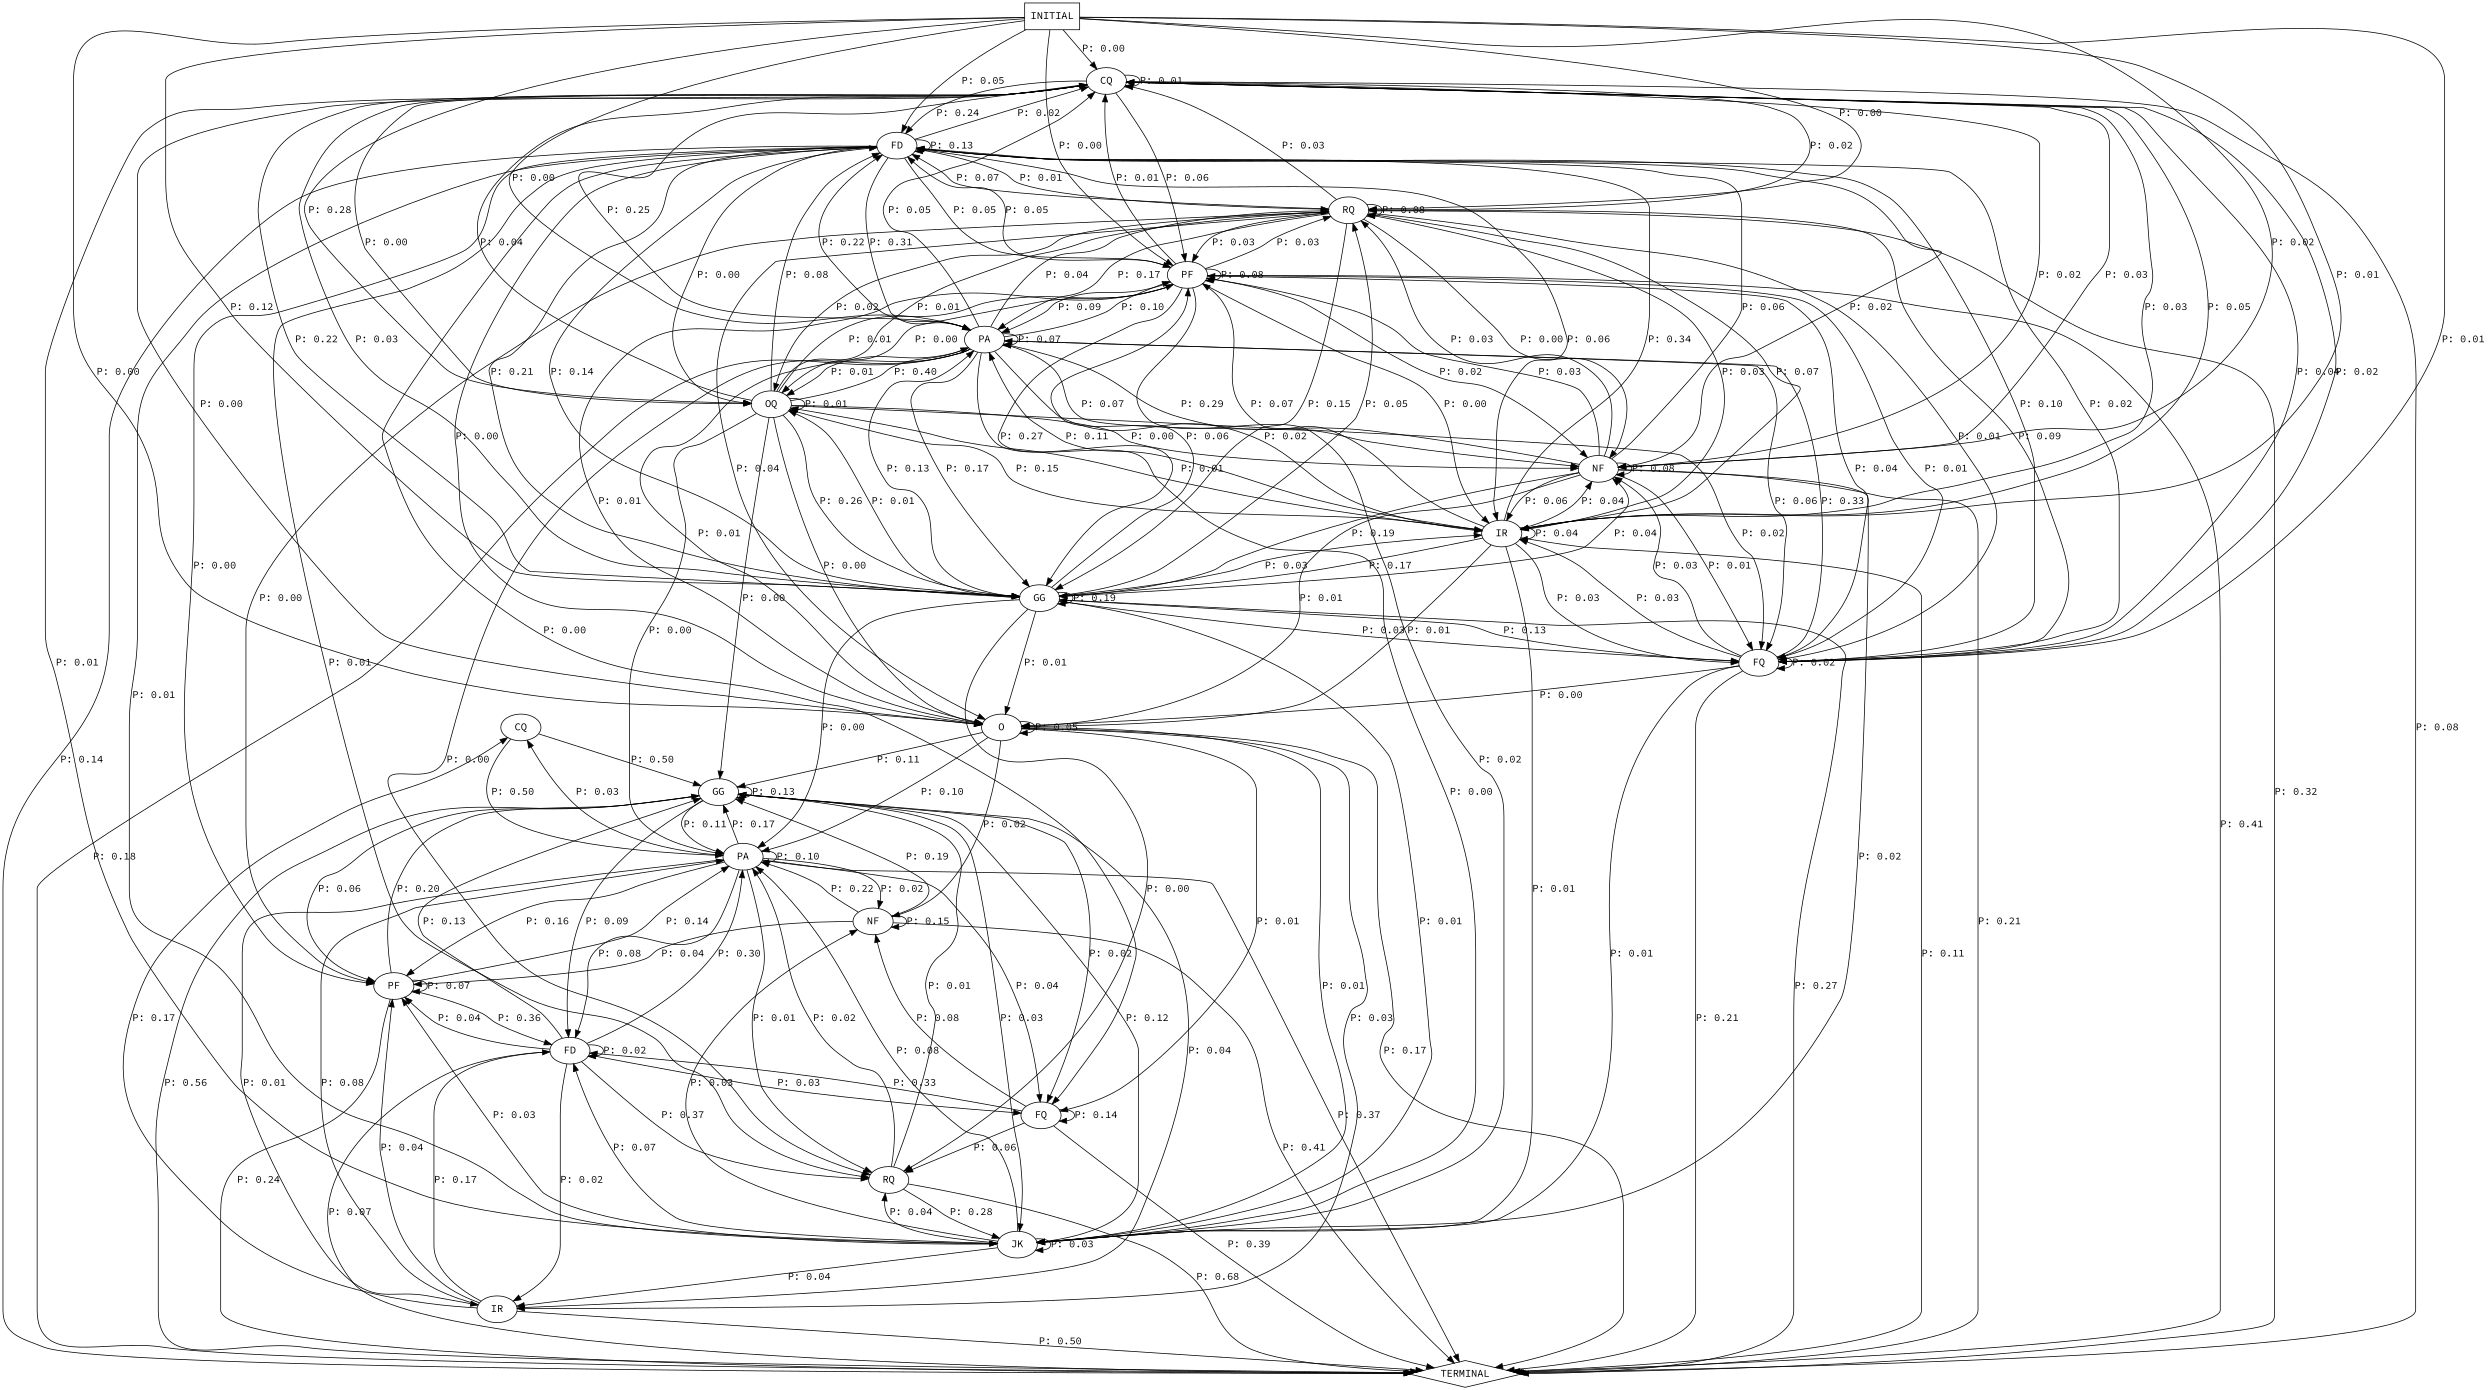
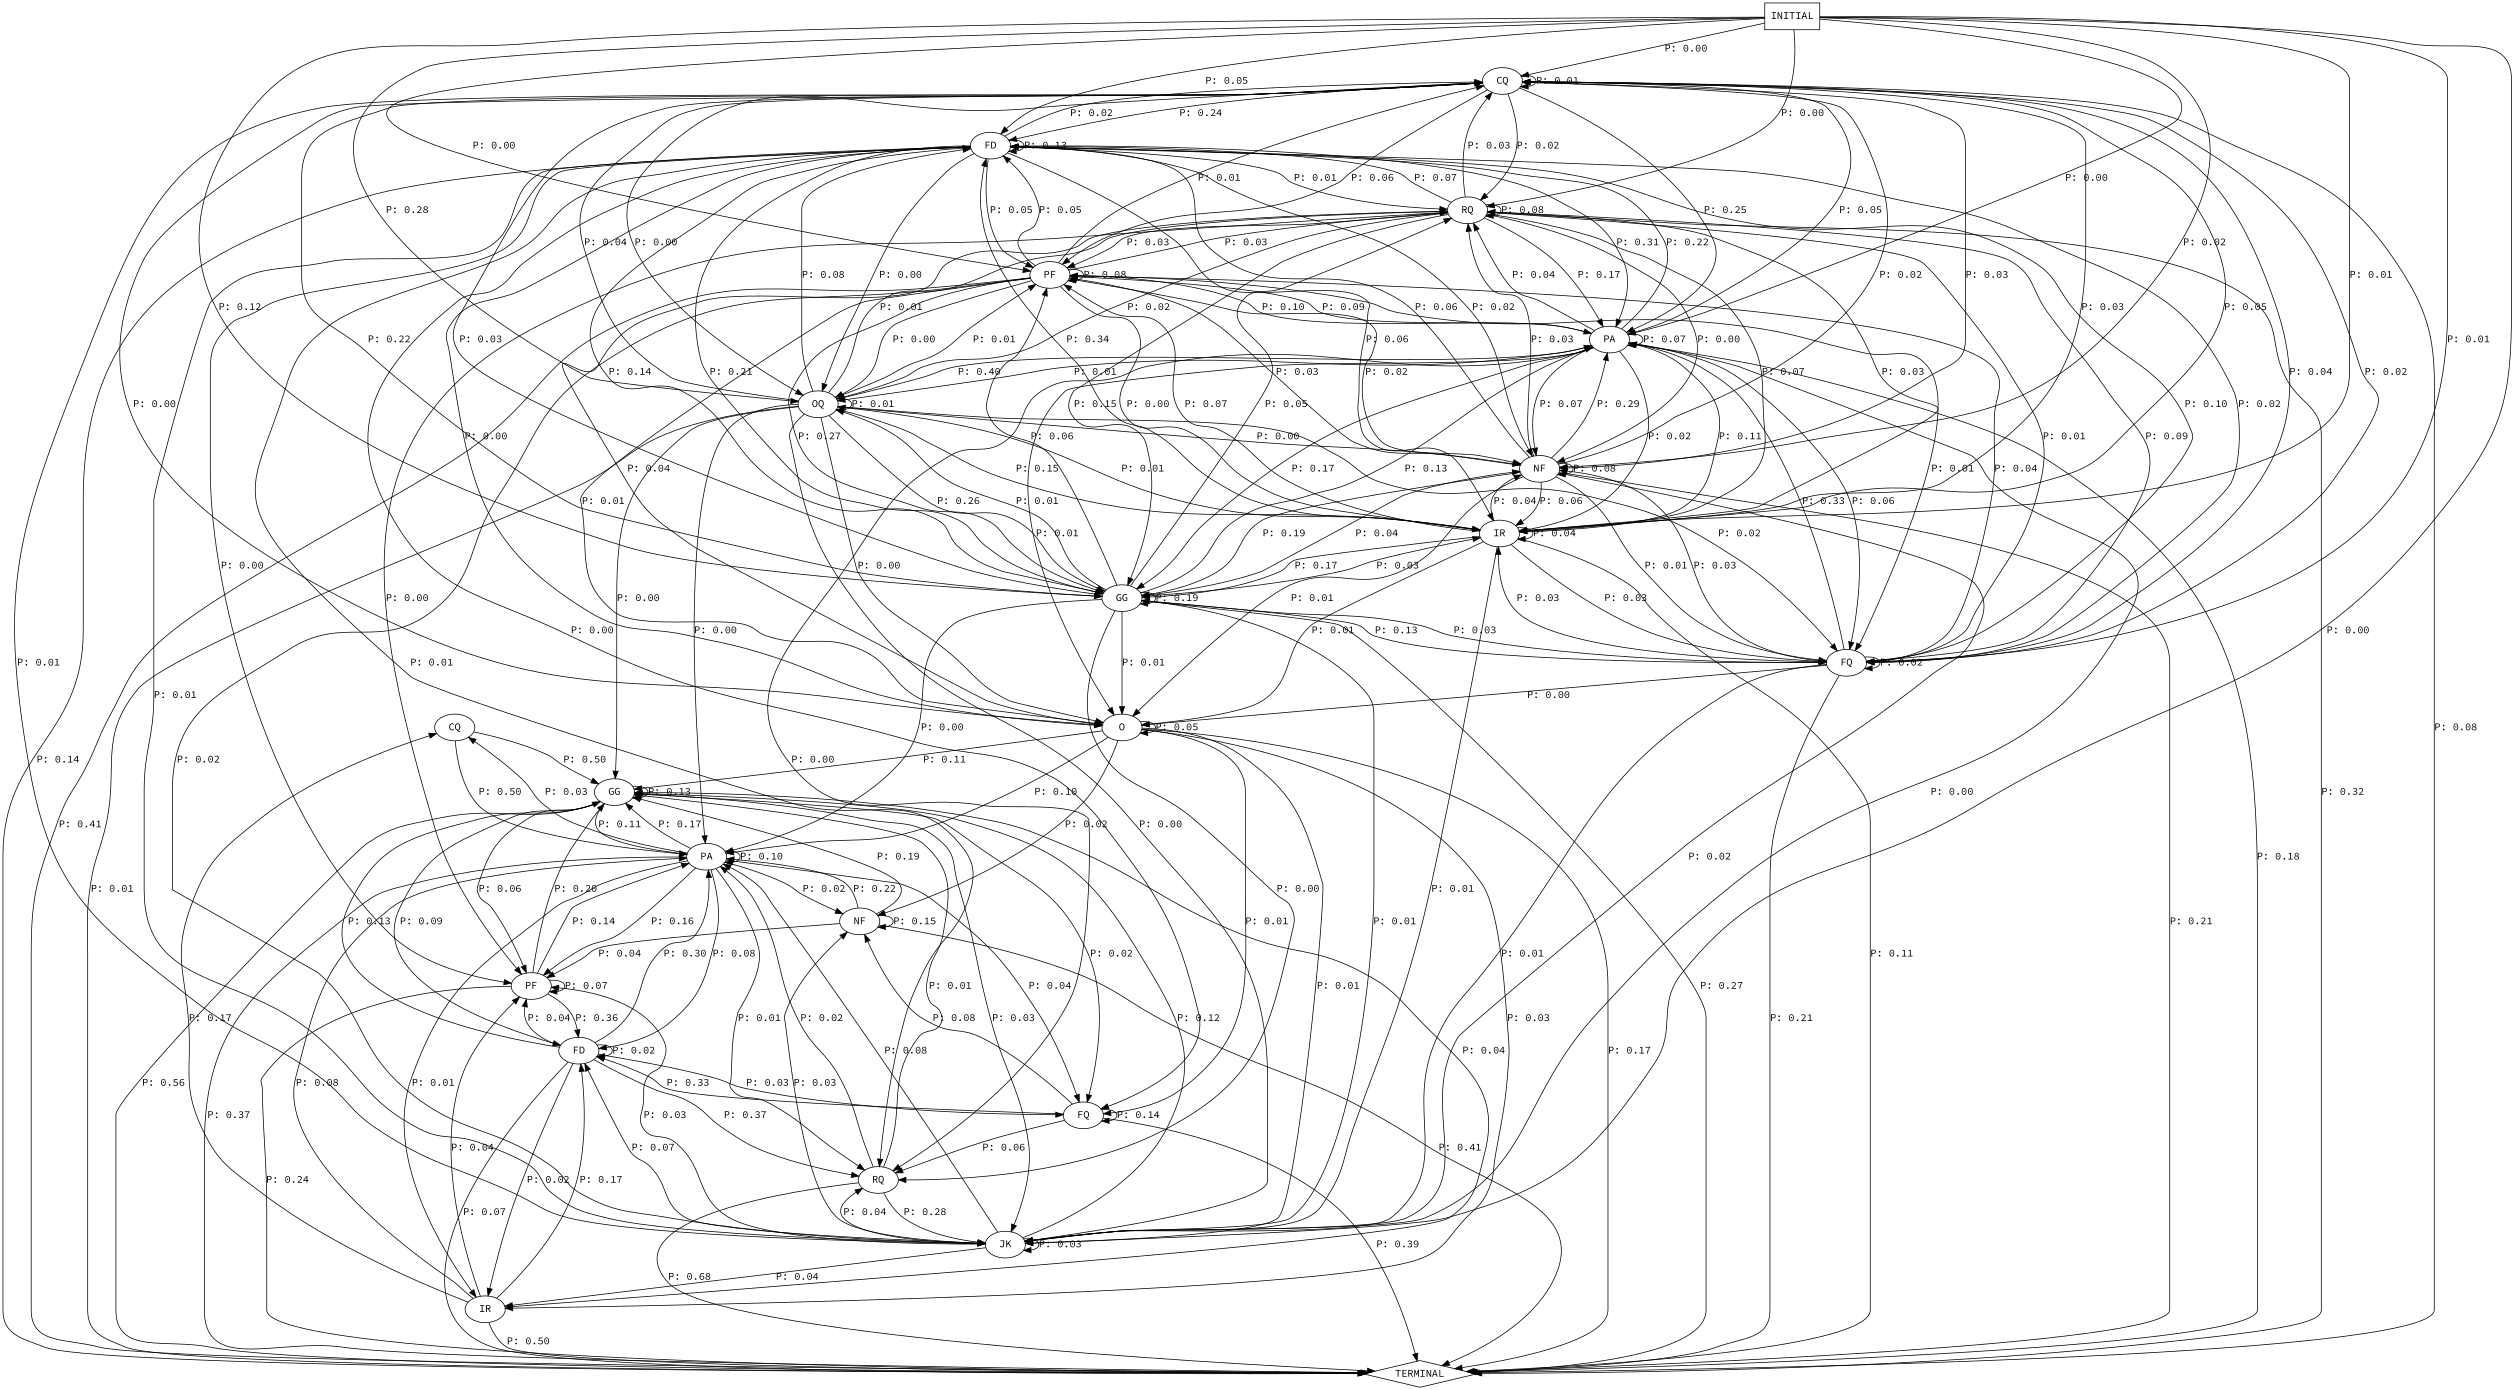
edge "INITIAL" -> "O": now "INITIAL" -> "JK"
edge "OQ" -> "JK": added, label "P: 0.00"
edge "OQ" -> "TERMINAL": added, label "P: 0.01"
